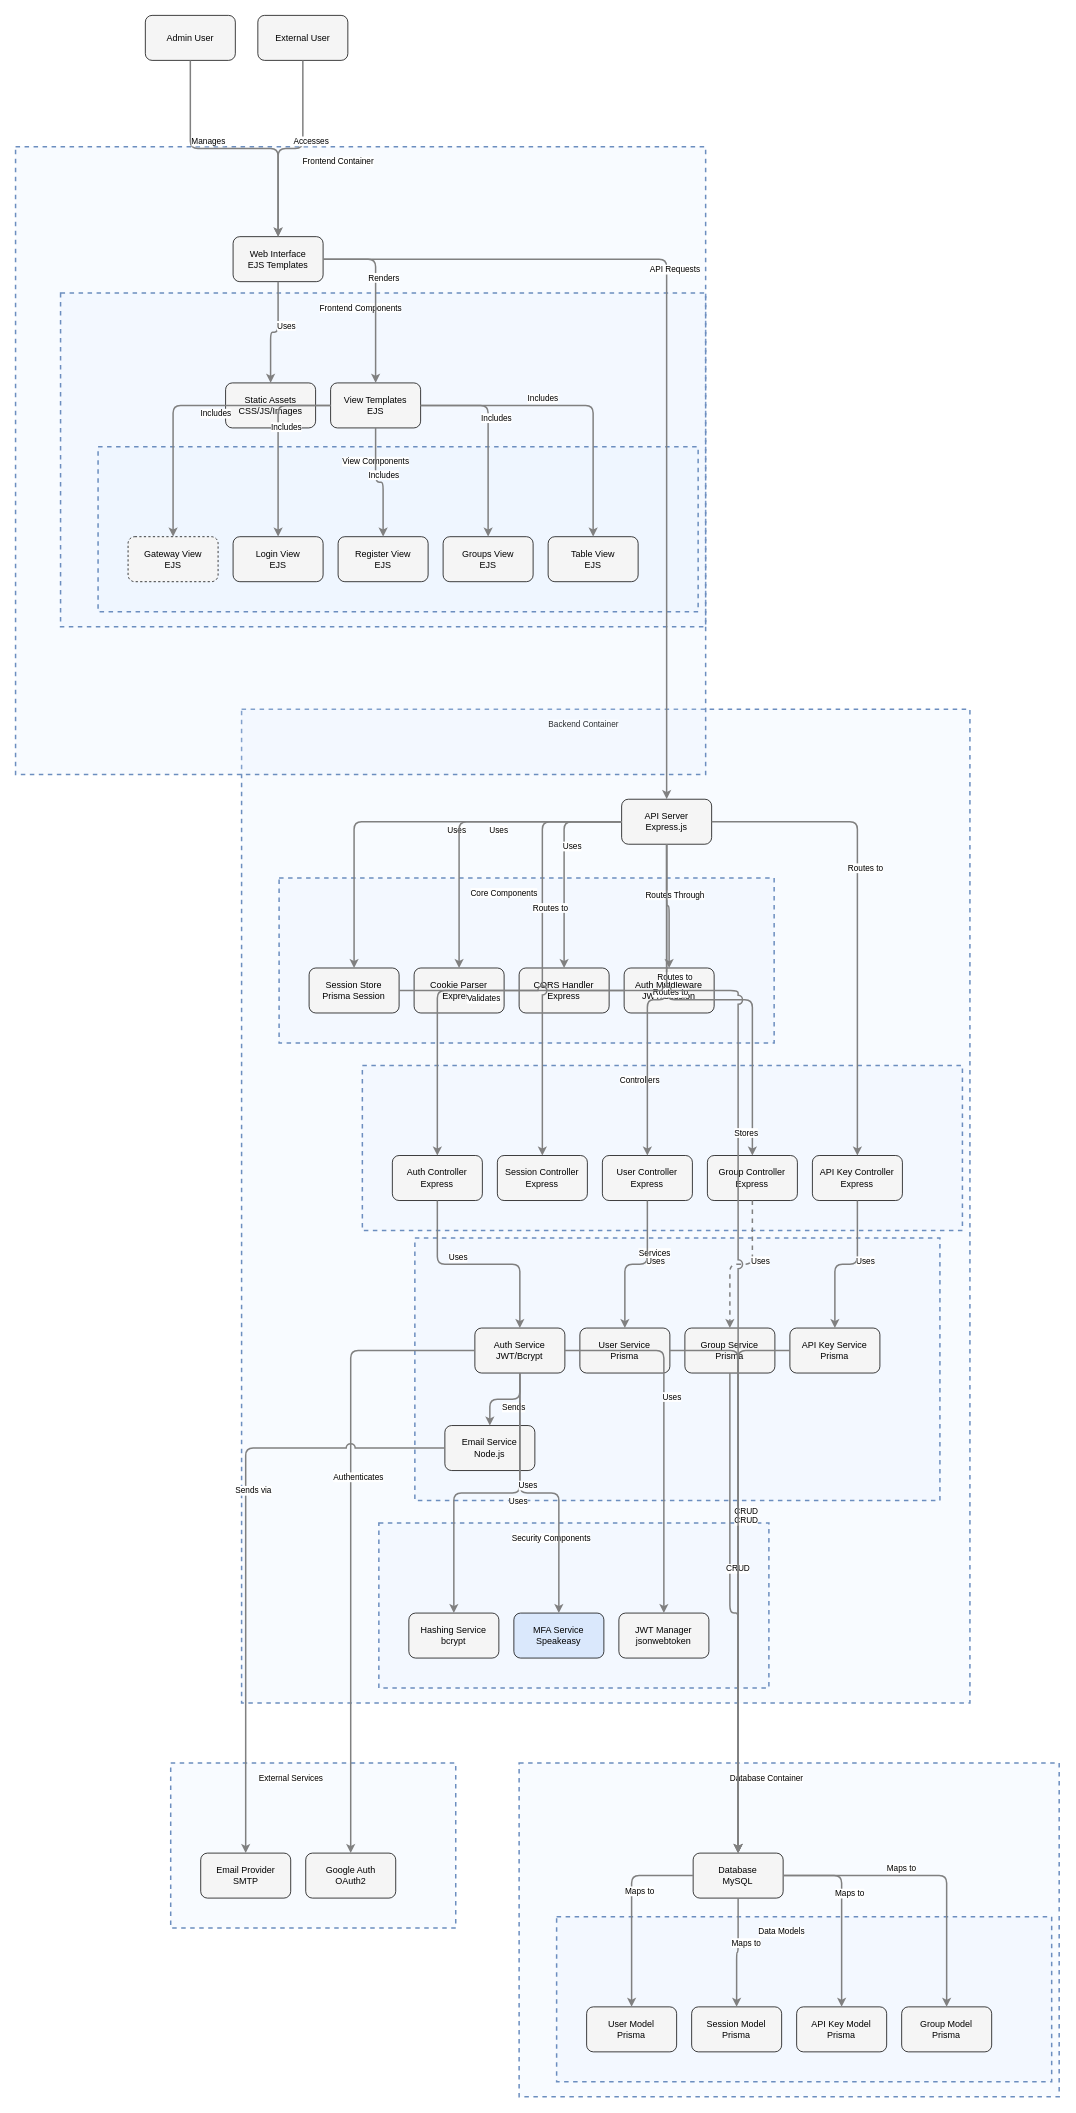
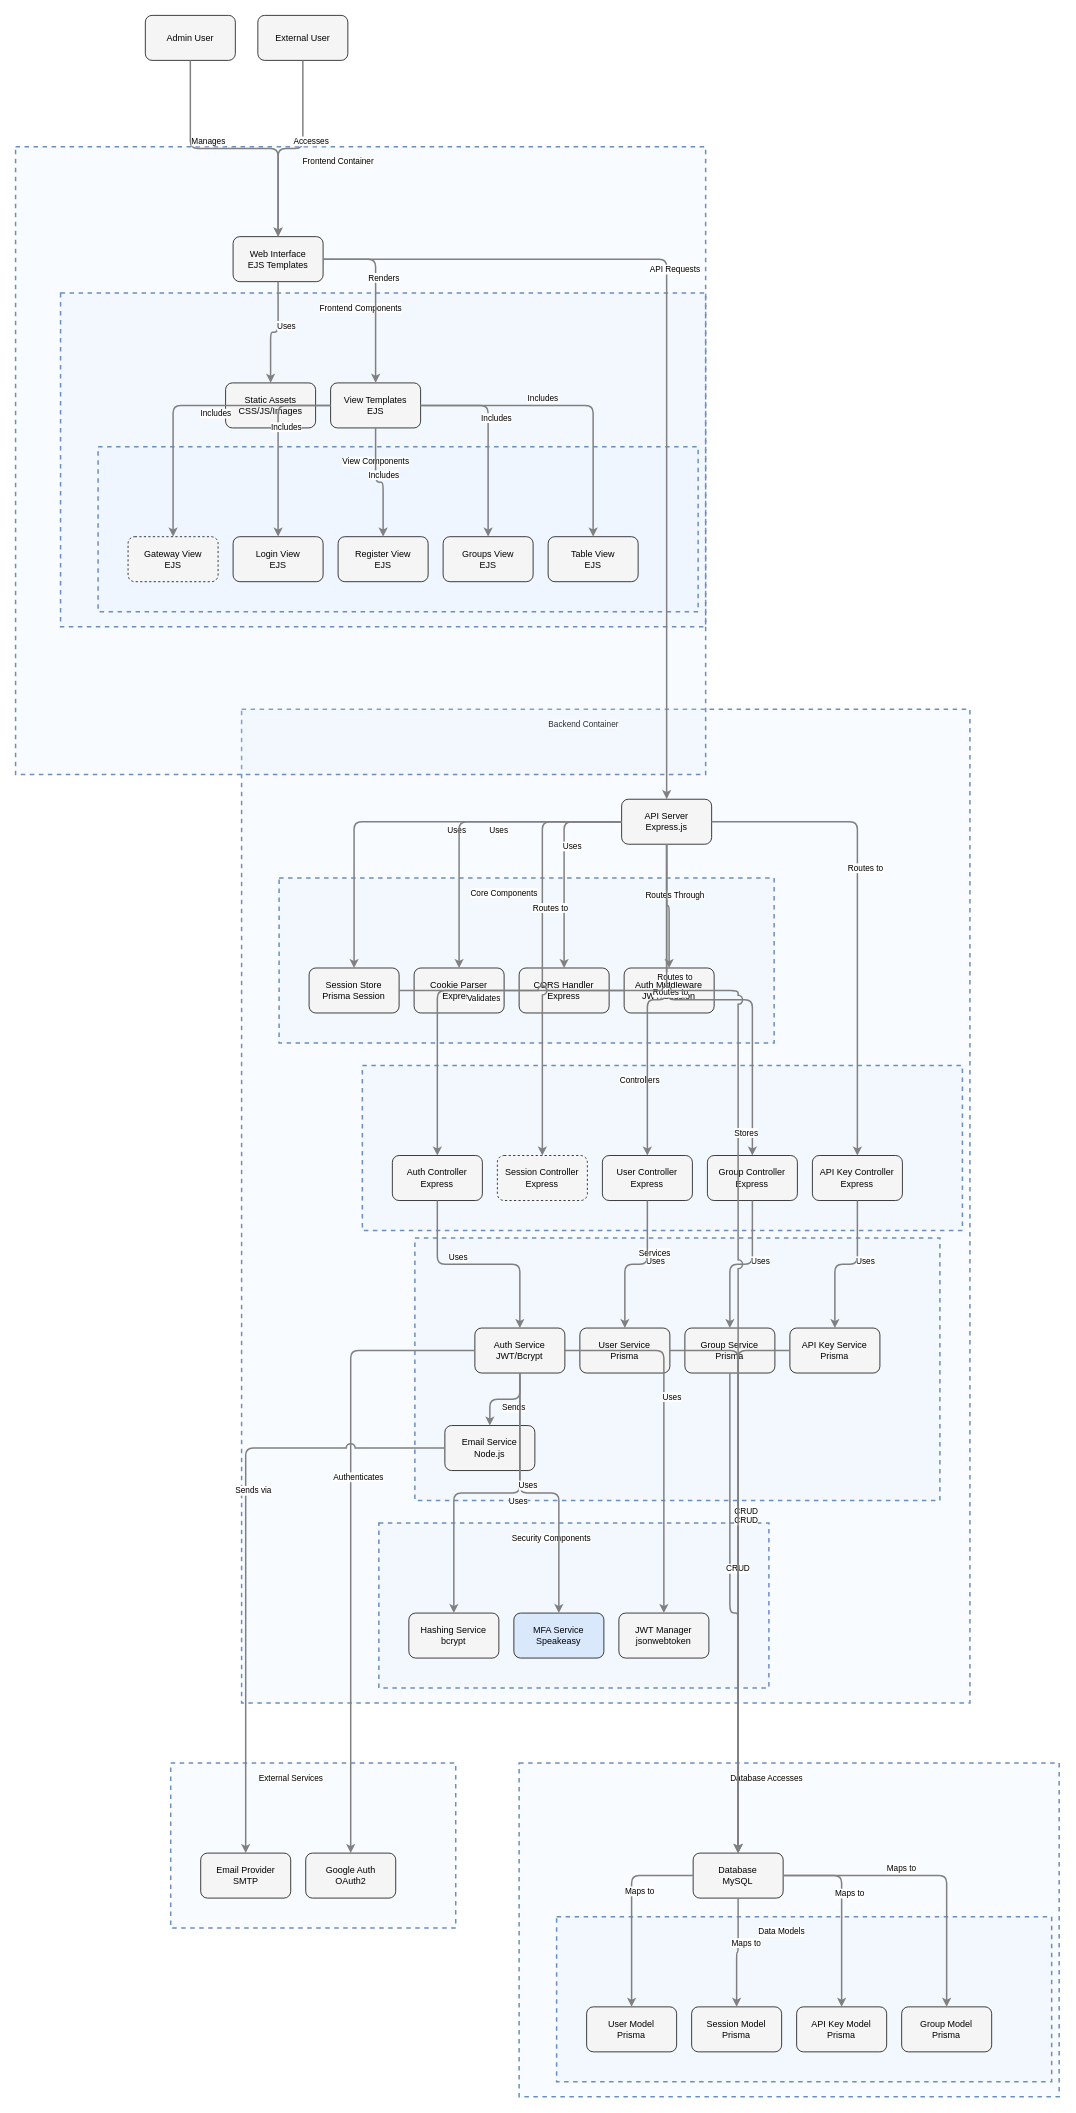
node "Session Controller Express": style solid -> dashed
edge "Group Controller Express" -> "Group Service Prisma": style dashed -> solid
node "Database Container": label "Database Container" -> "Database Accesses"
